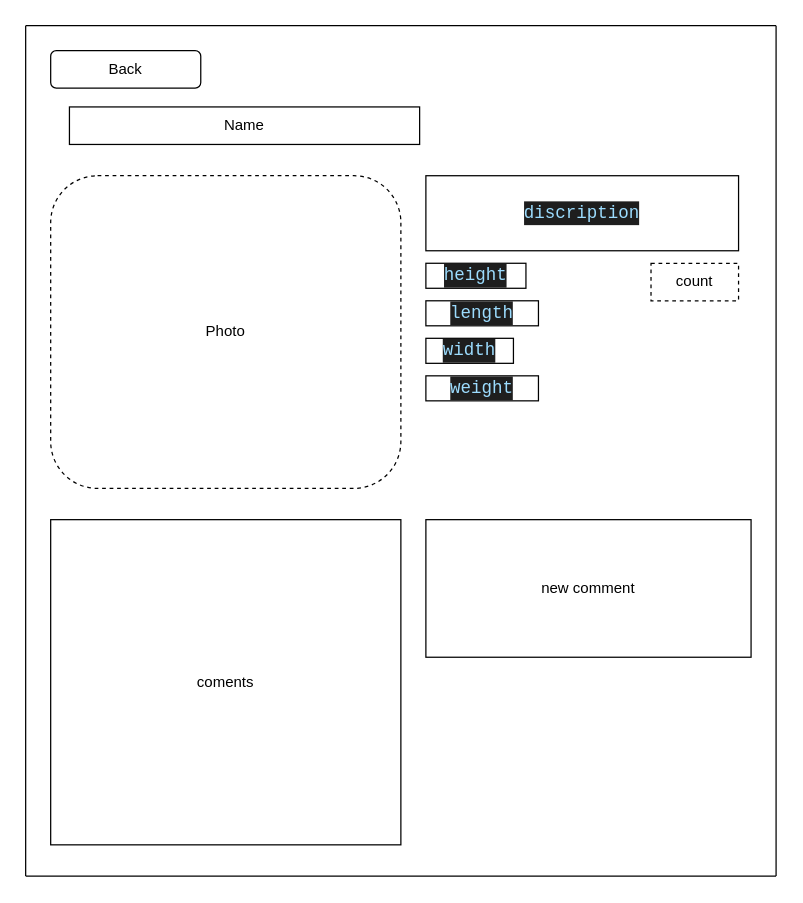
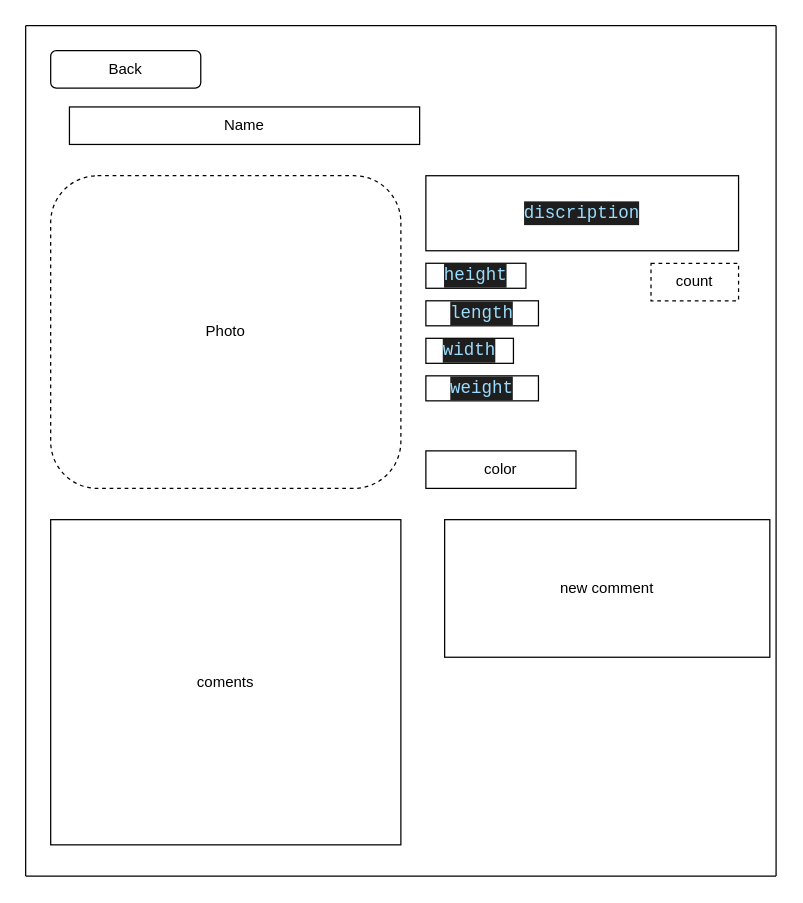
node "color": added
node "new comment": moved (588, 588) -> (607, 588)
